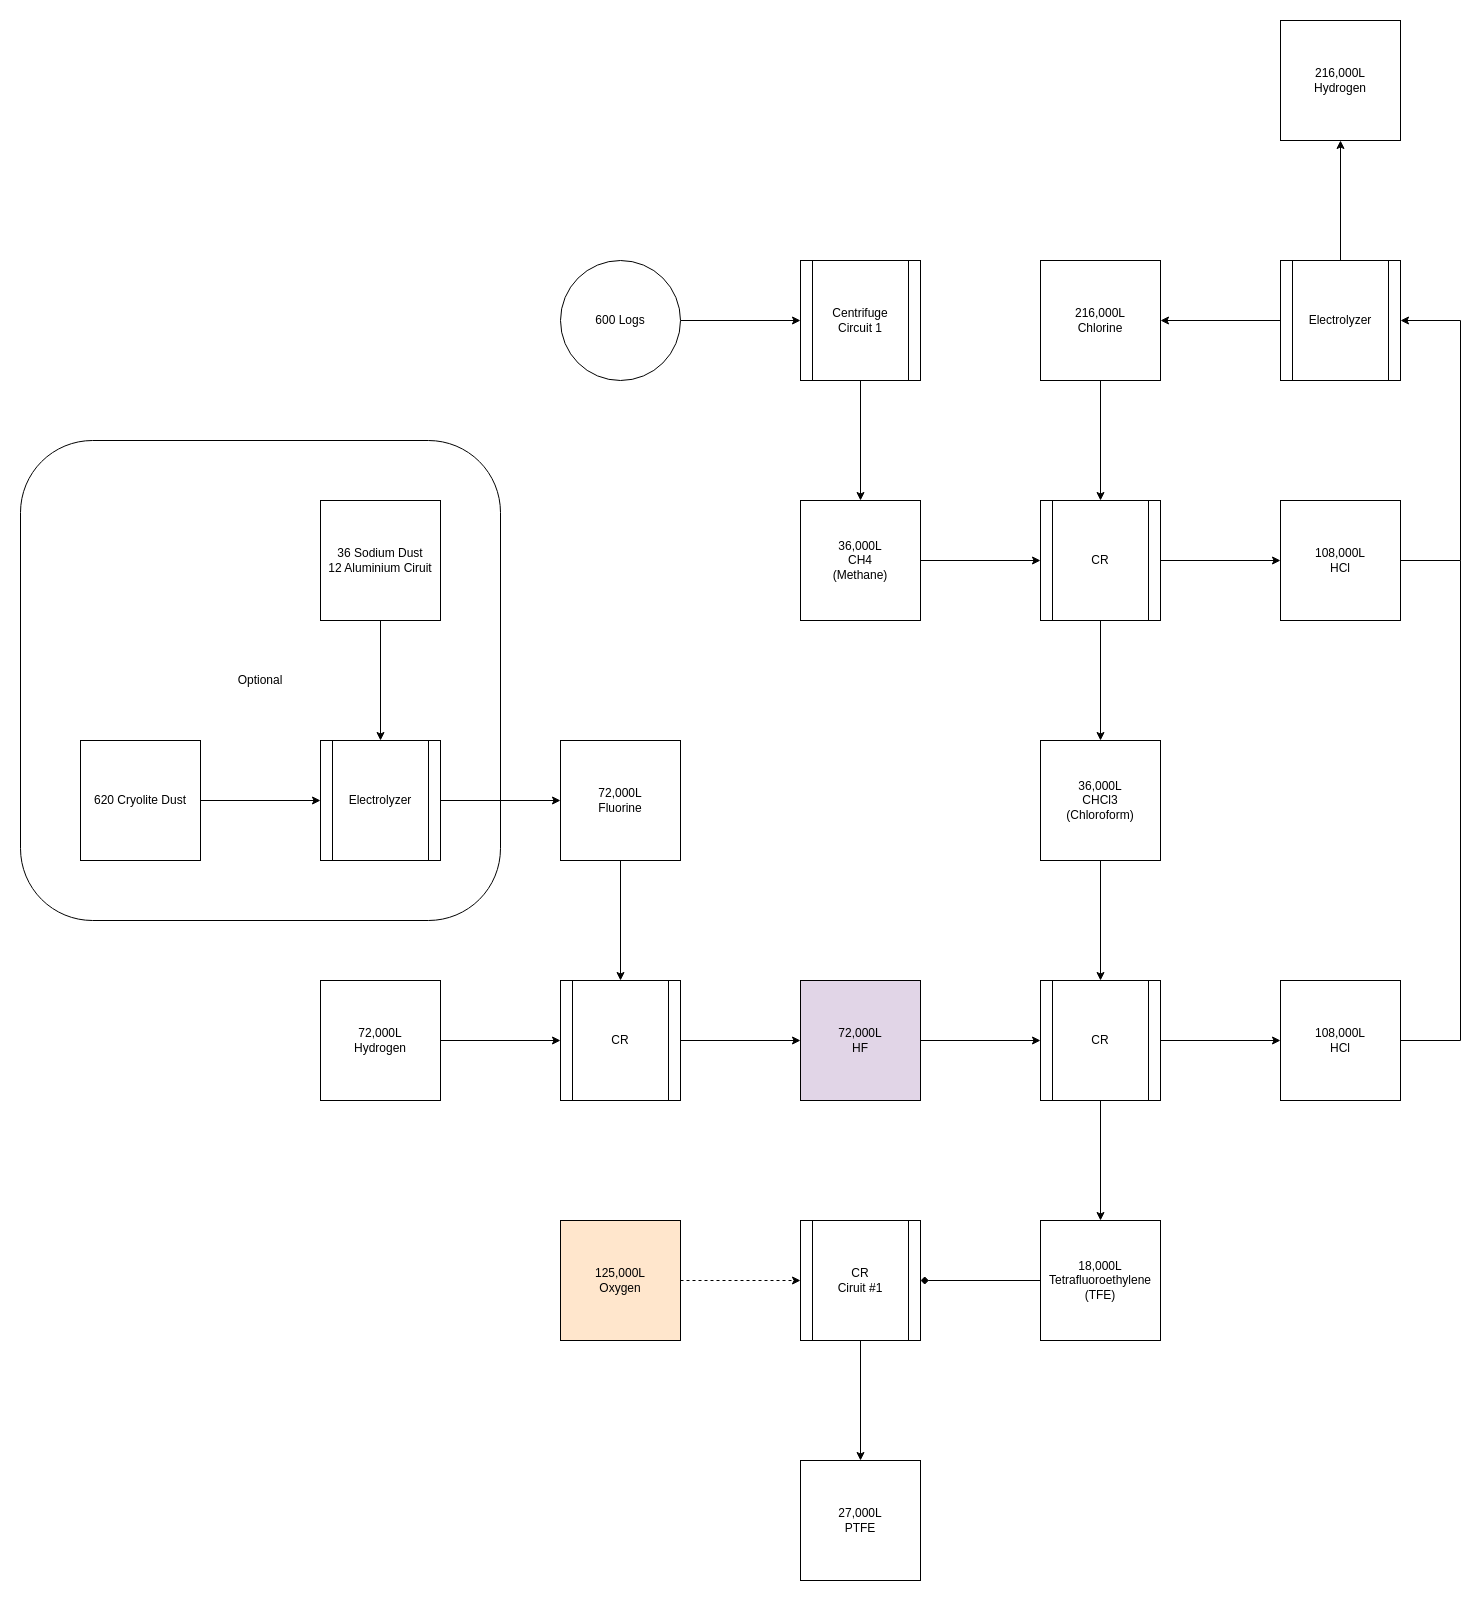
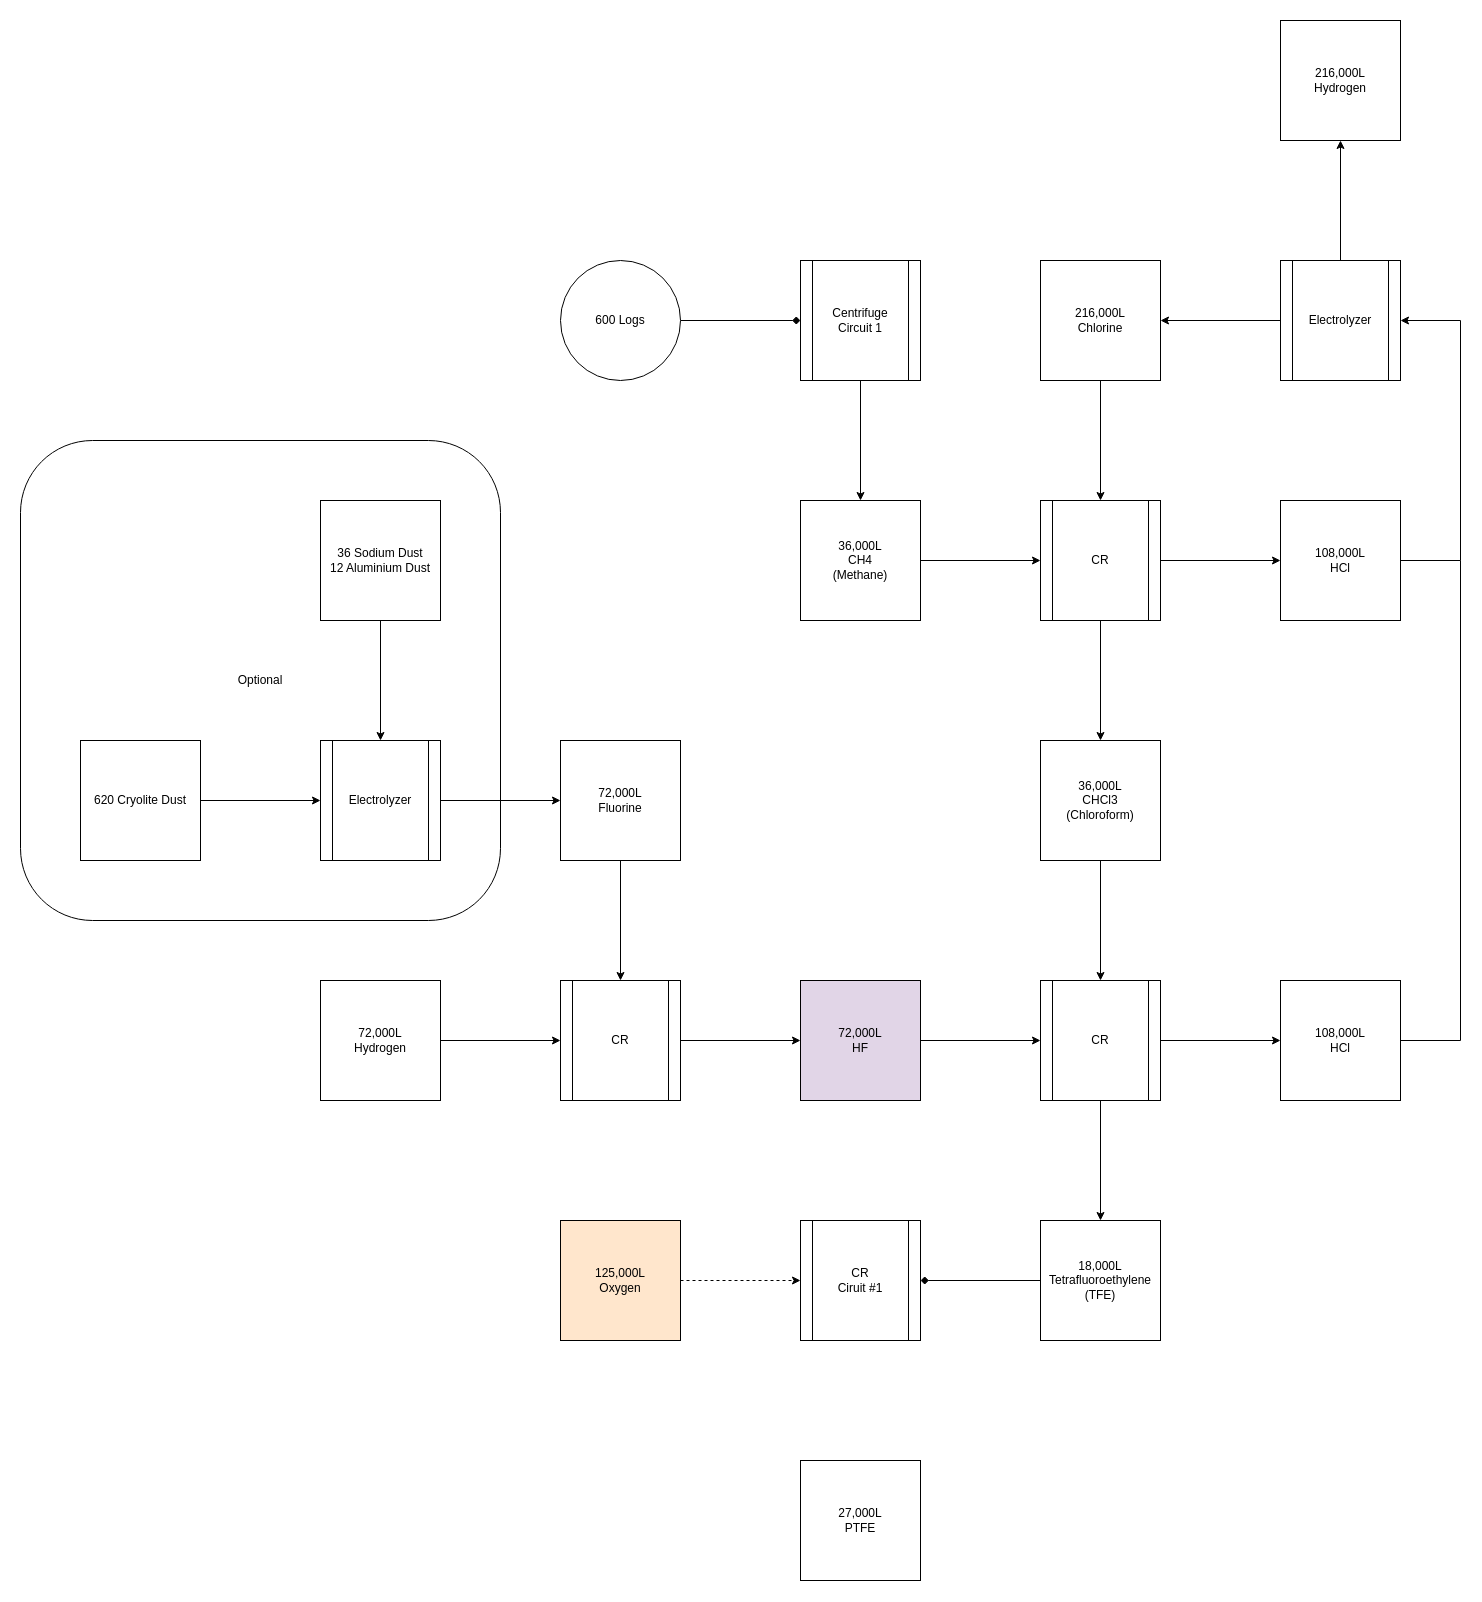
edge "600 Logs" -> "Centrifuge Circuit 1": arrowhead classic -> diamond
node "36 Sodium Dust 12 Aluminium Ciruit": label "36 Sodium Dust 12 Aluminium Ciruit" -> "36 Sodium Dust 12 Aluminium Dust"
edge "CR Ciruit #1" -> "27,000L PTFE": removed
